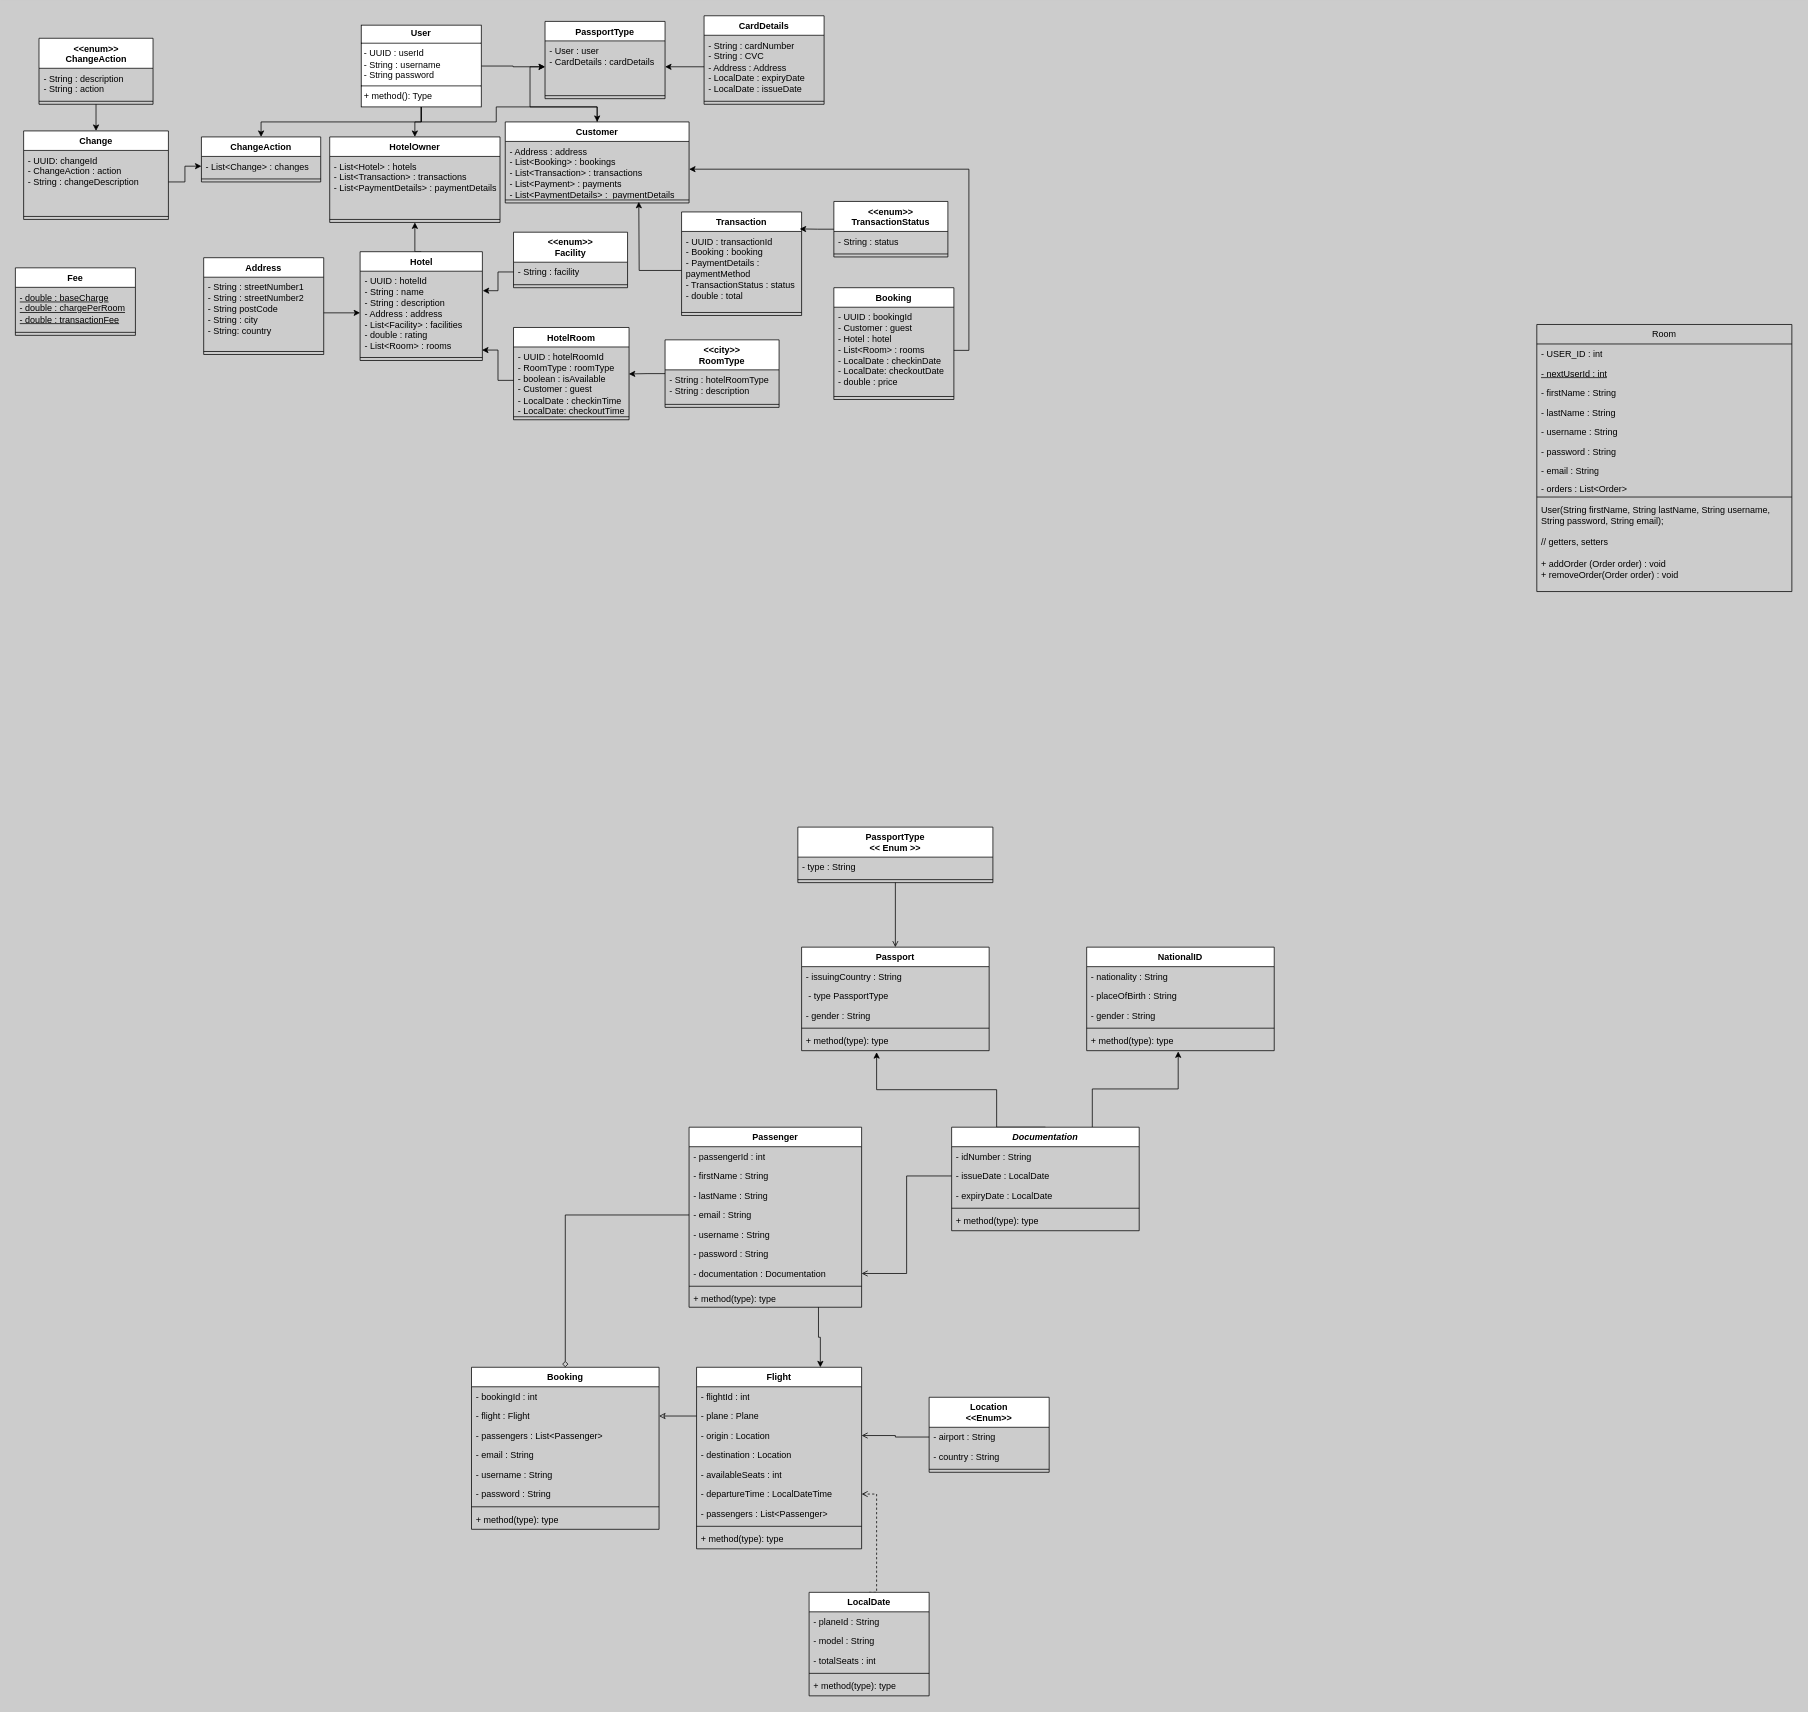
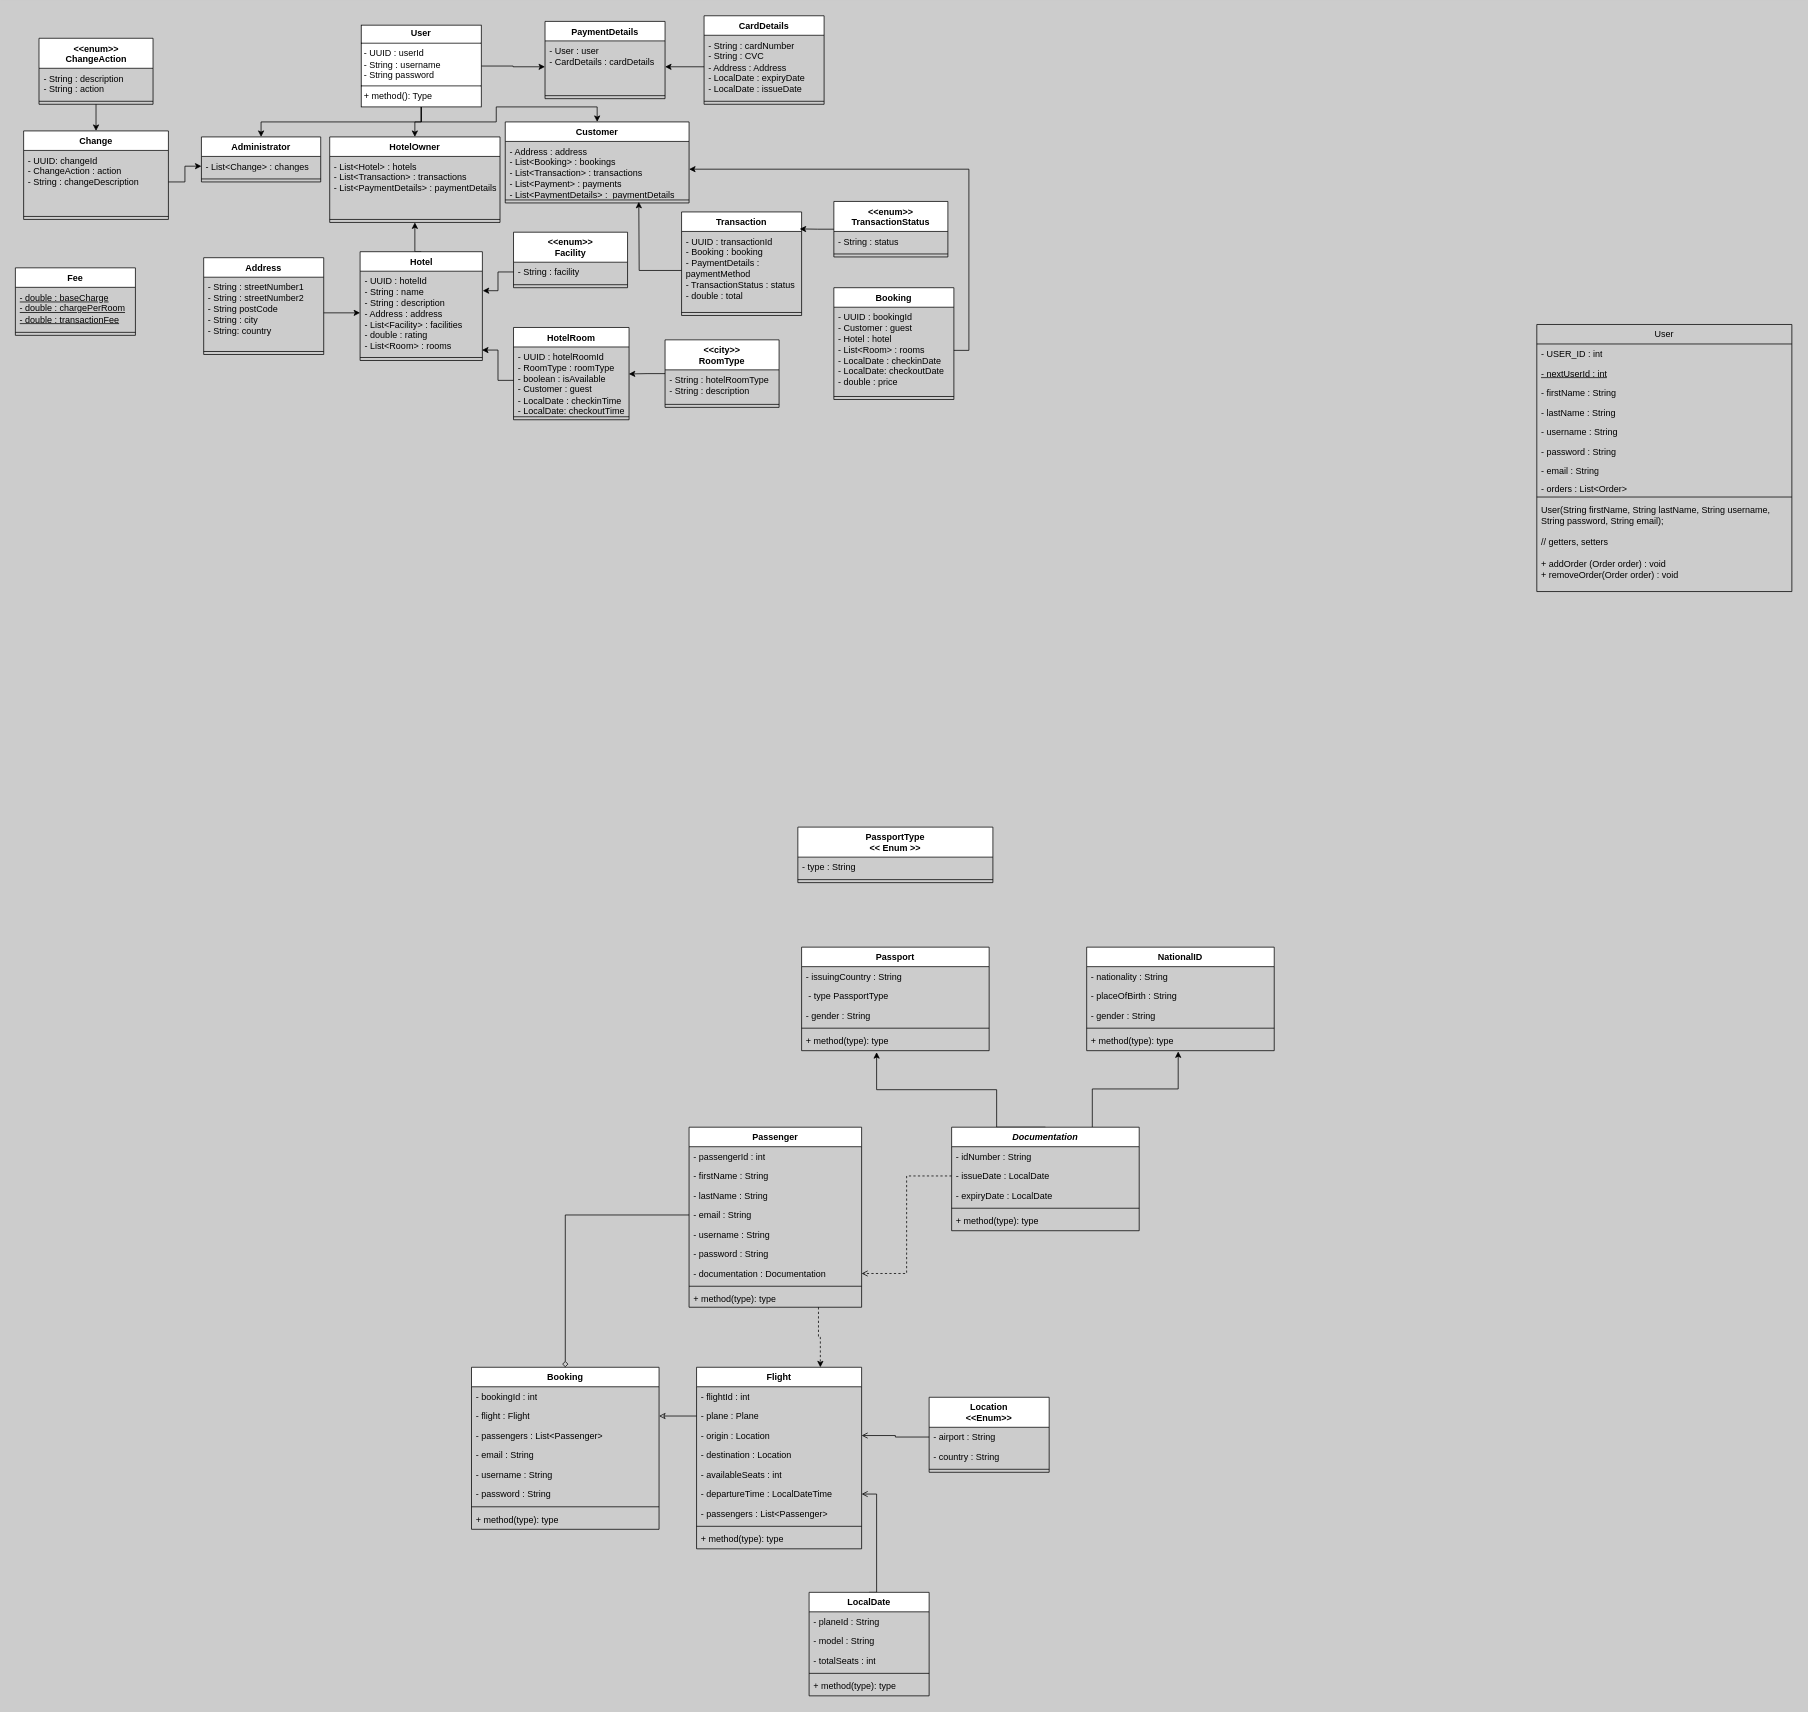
node "PassportType": label "PassportType" -> "PaymentDetails"
edge "Customer" -> "- User : user - CardDetails : cardDetails": removed
node "ChangeAction": label "ChangeAction" -> "Administrator"
node "Room": label "Room" -> "User"
edge "PassportType << Enum >>" -> "Passport": removed
edge "- issueDate : LocalDate" -> "- documentation : Documentation": style solid -> dashed
edge "Passenger" -> "Flight": style solid -> dashed
edge "LocalDate" -> "- departureTime : LocalDateTime": style dashed -> solid
